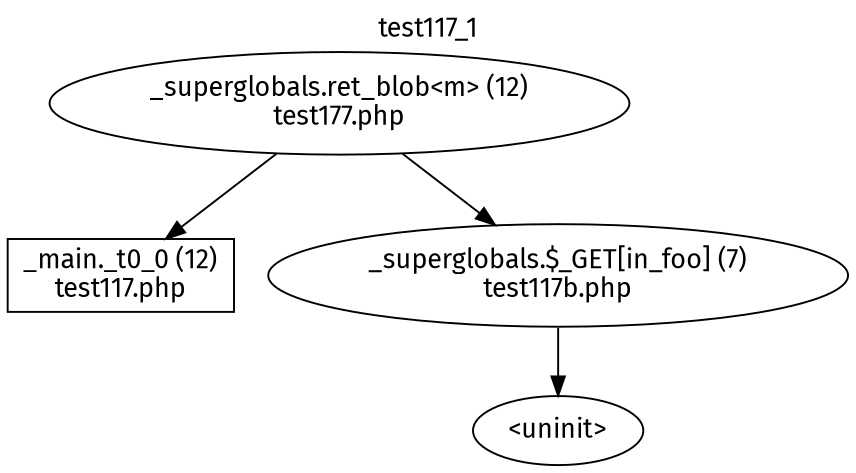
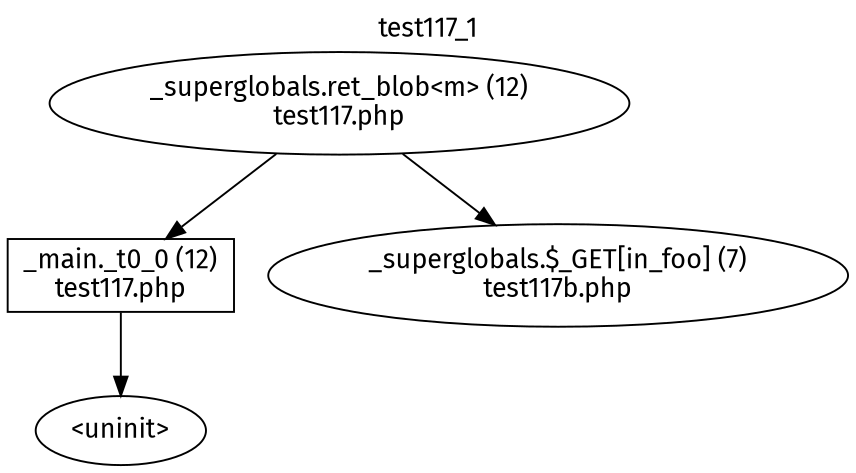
node "_superglobals.ret_blob<m> (12) test177.php": label "_superglobals.ret_blob<m> (12) test177.php" -> "_superglobals.ret_blob<m> (12) test117.php"
edge "_superglobals.$_GET[in_foo] (7) test117b.php" -> "<uninit>": now "_main._t0_0 (12) test117.php" -> "<uninit>"
